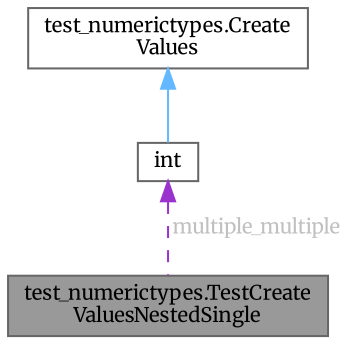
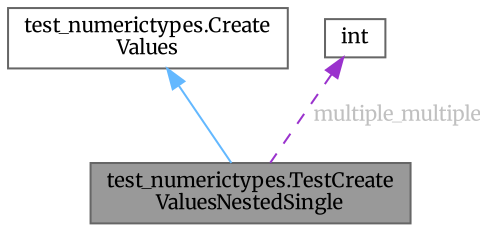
edge "int" -> "test_numerictypes.Create Values": now "test_numerictypes.TestCreate ValuesNestedSingle" -> "test_numerictypes.Create Values"
